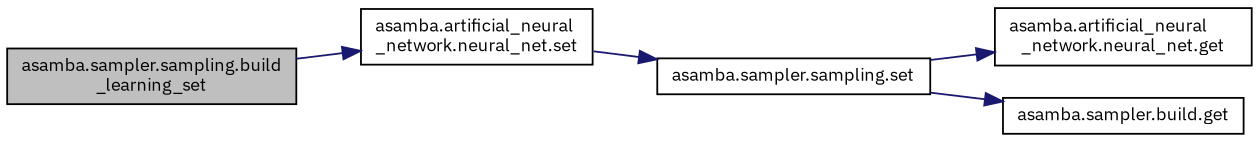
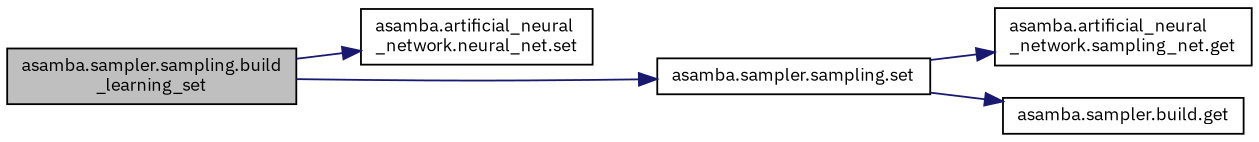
node "asamba.artificial_neural _network.neural_net.get": label "asamba.artificial_neural _network.neural_net.get" -> "asamba.artificial_neural _network.sampling_net.get"
edge "asamba.artificial_neural _network.neural_net.set" -> "asamba.sampler.sampling.set": now "asamba.sampler.sampling.build _learning_set" -> "asamba.sampler.sampling.set"
